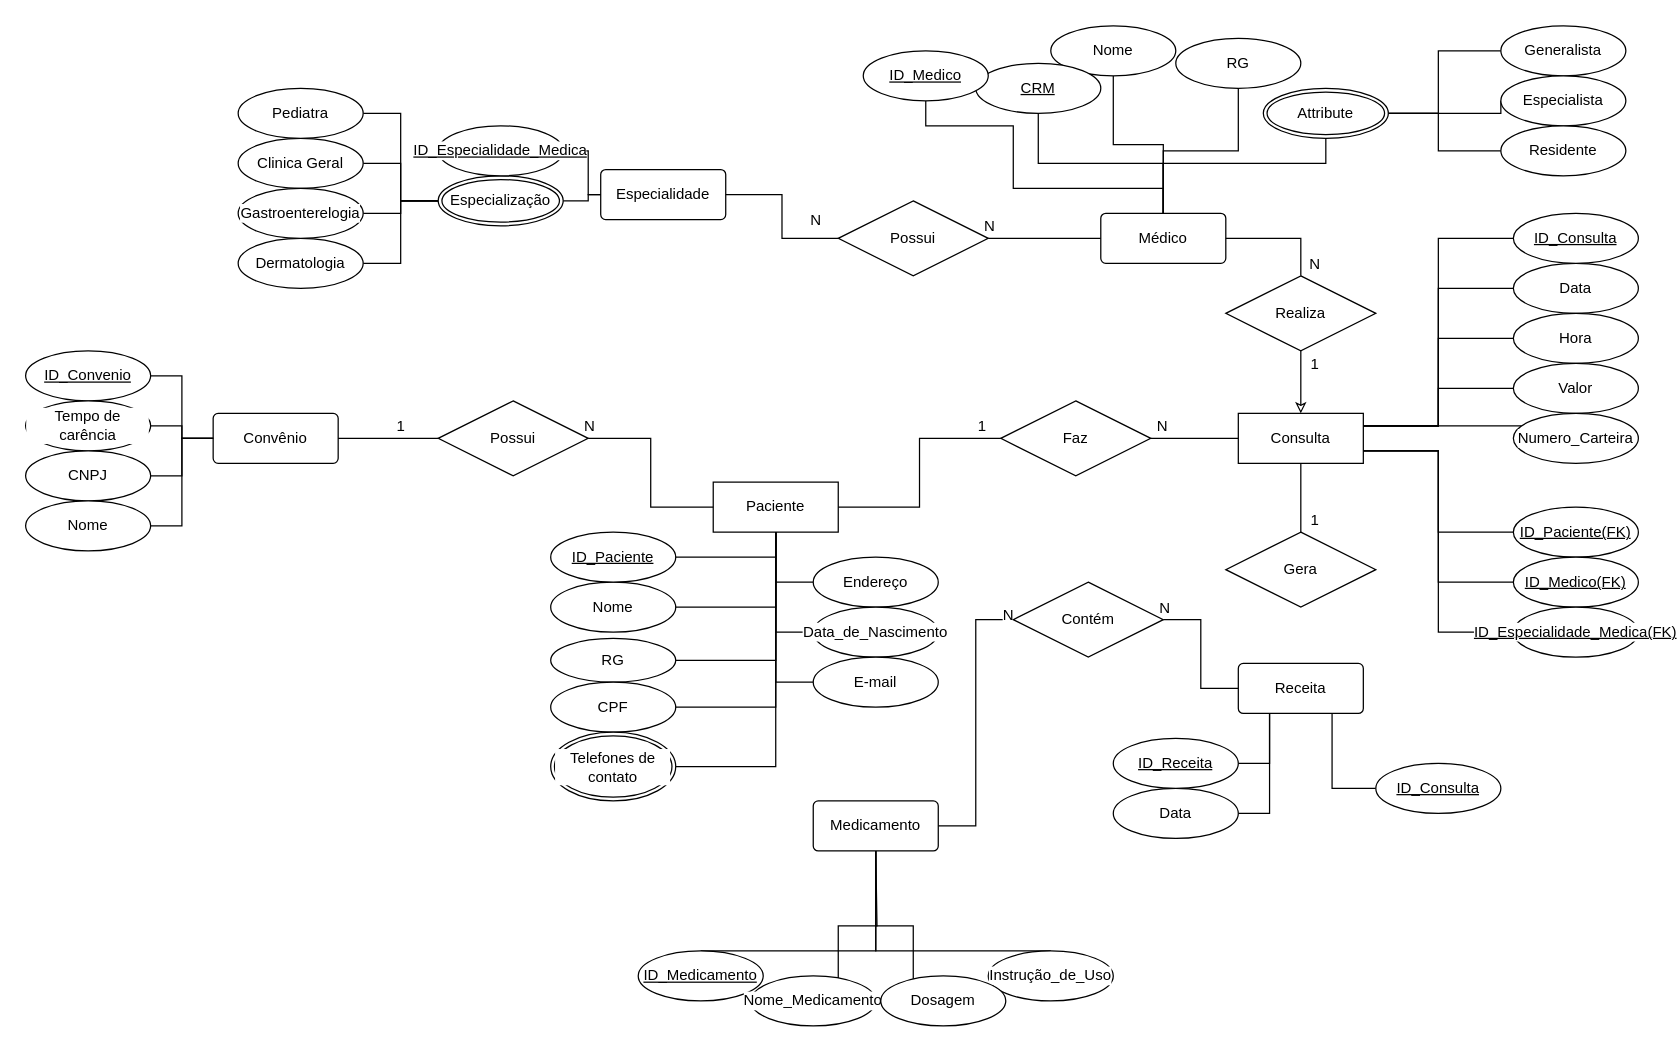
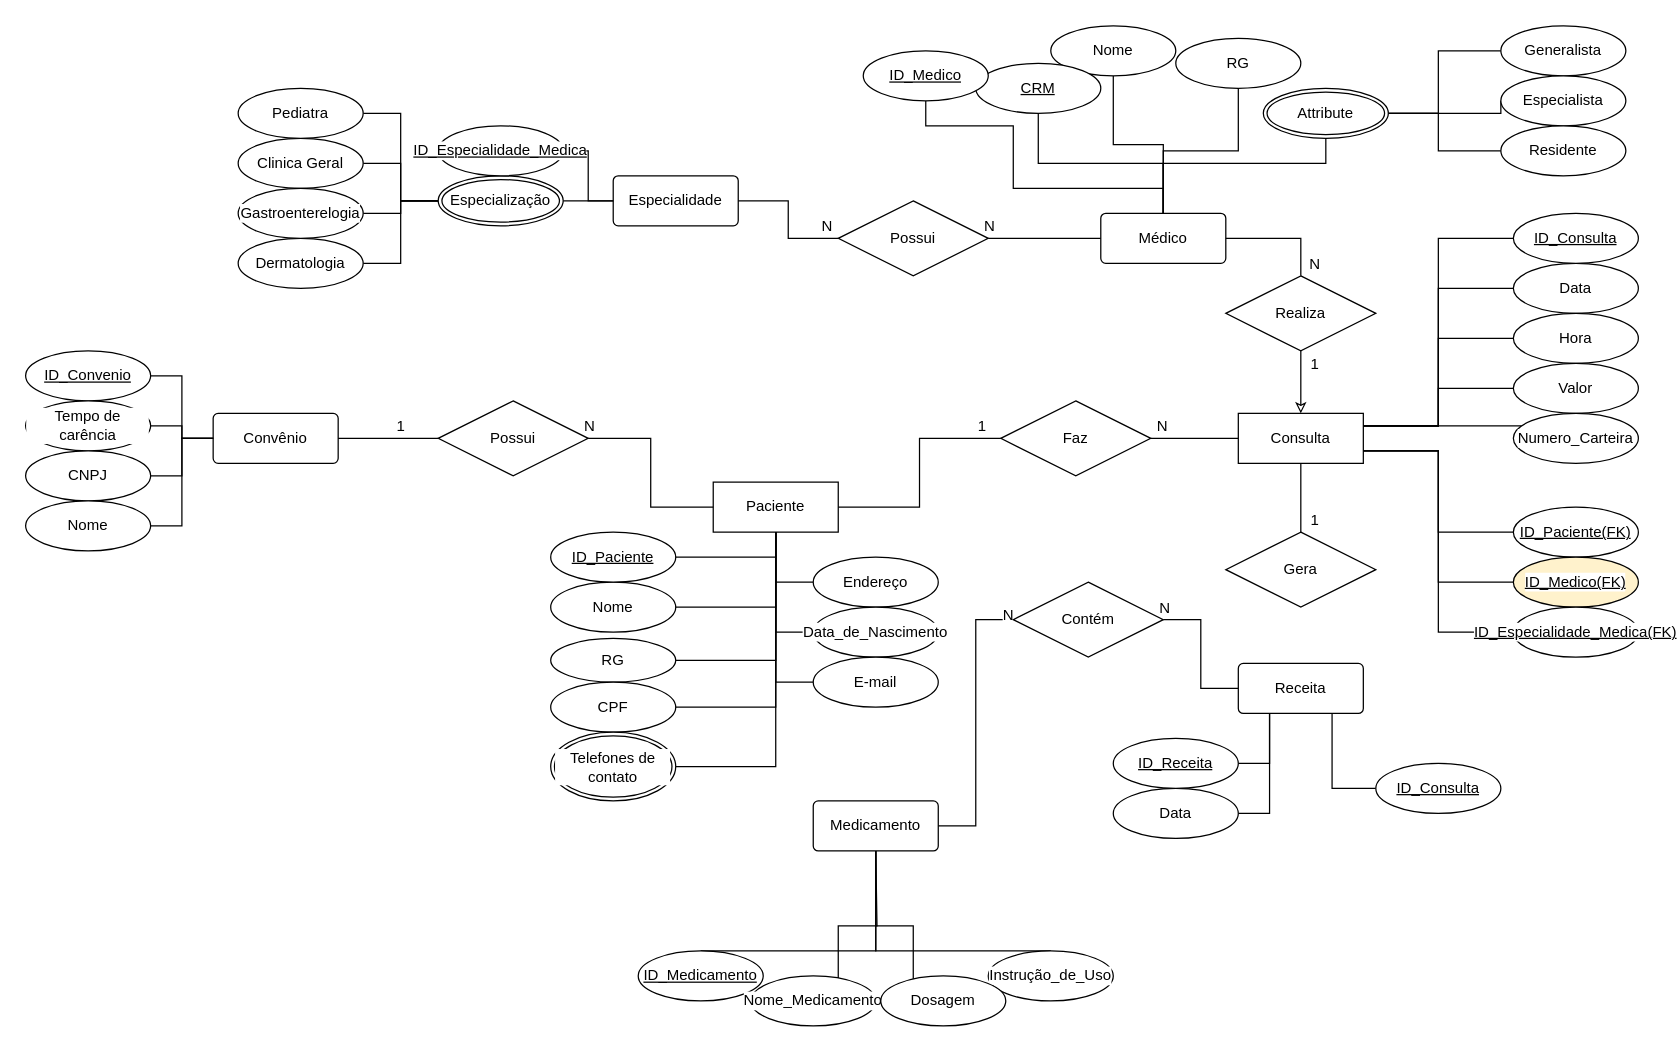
node "Especialidade": moved (663, 194) -> (676, 201)
node "ID_Medico(FK)": fillcolor #ffffff -> #fff2cc
